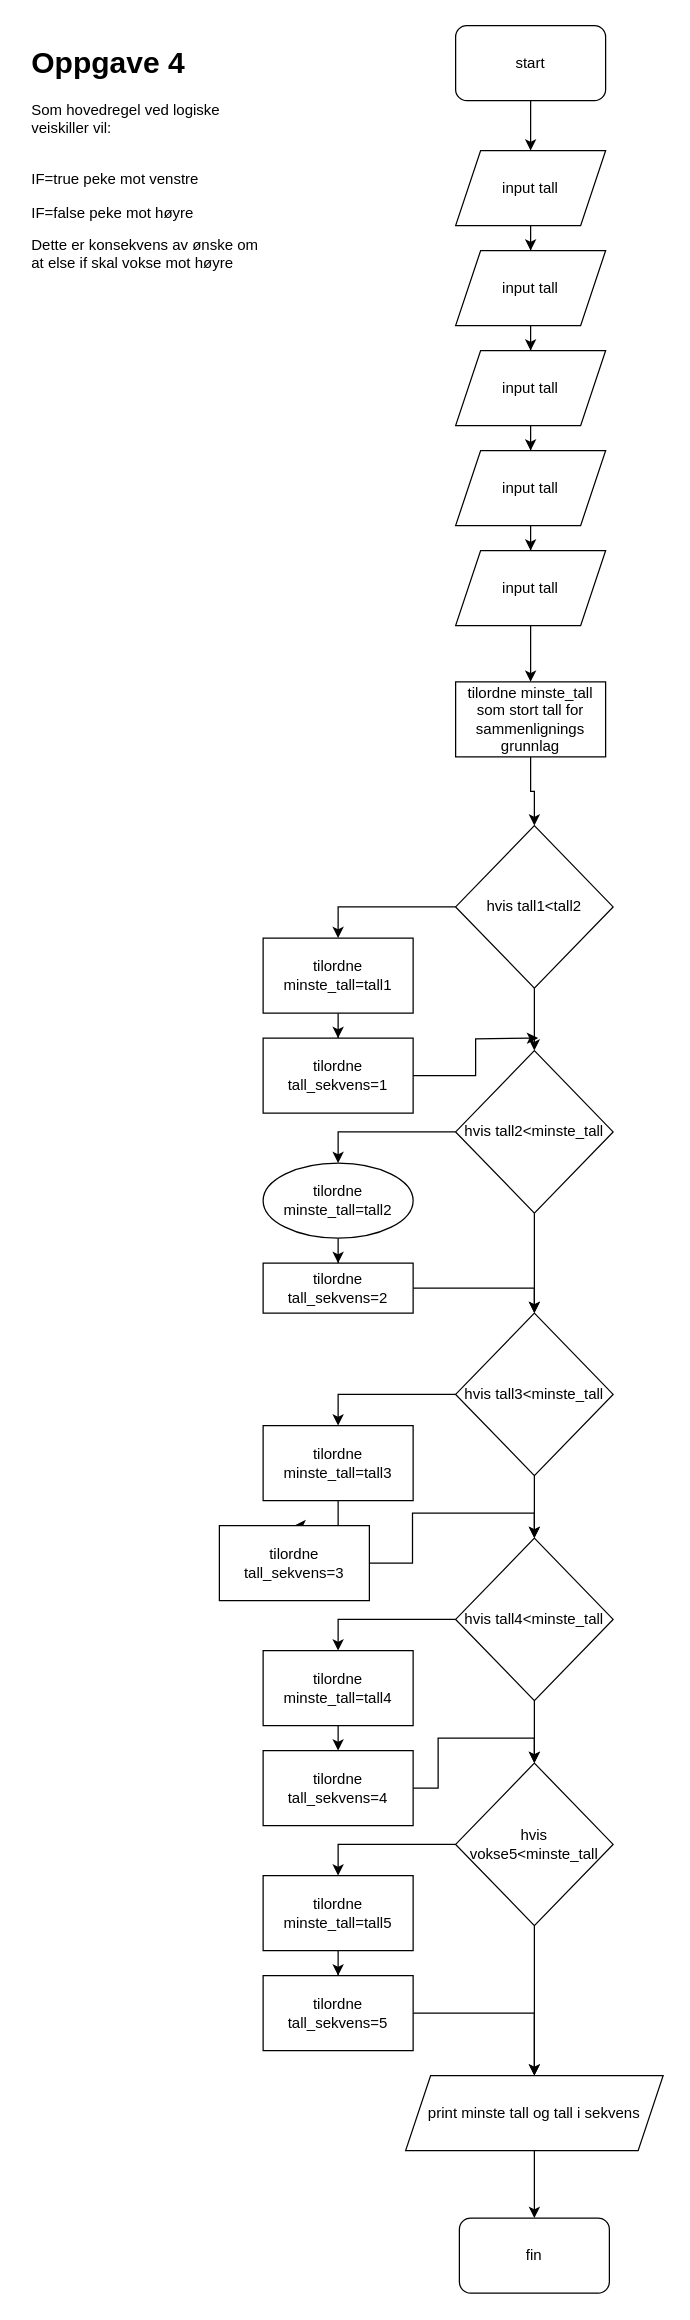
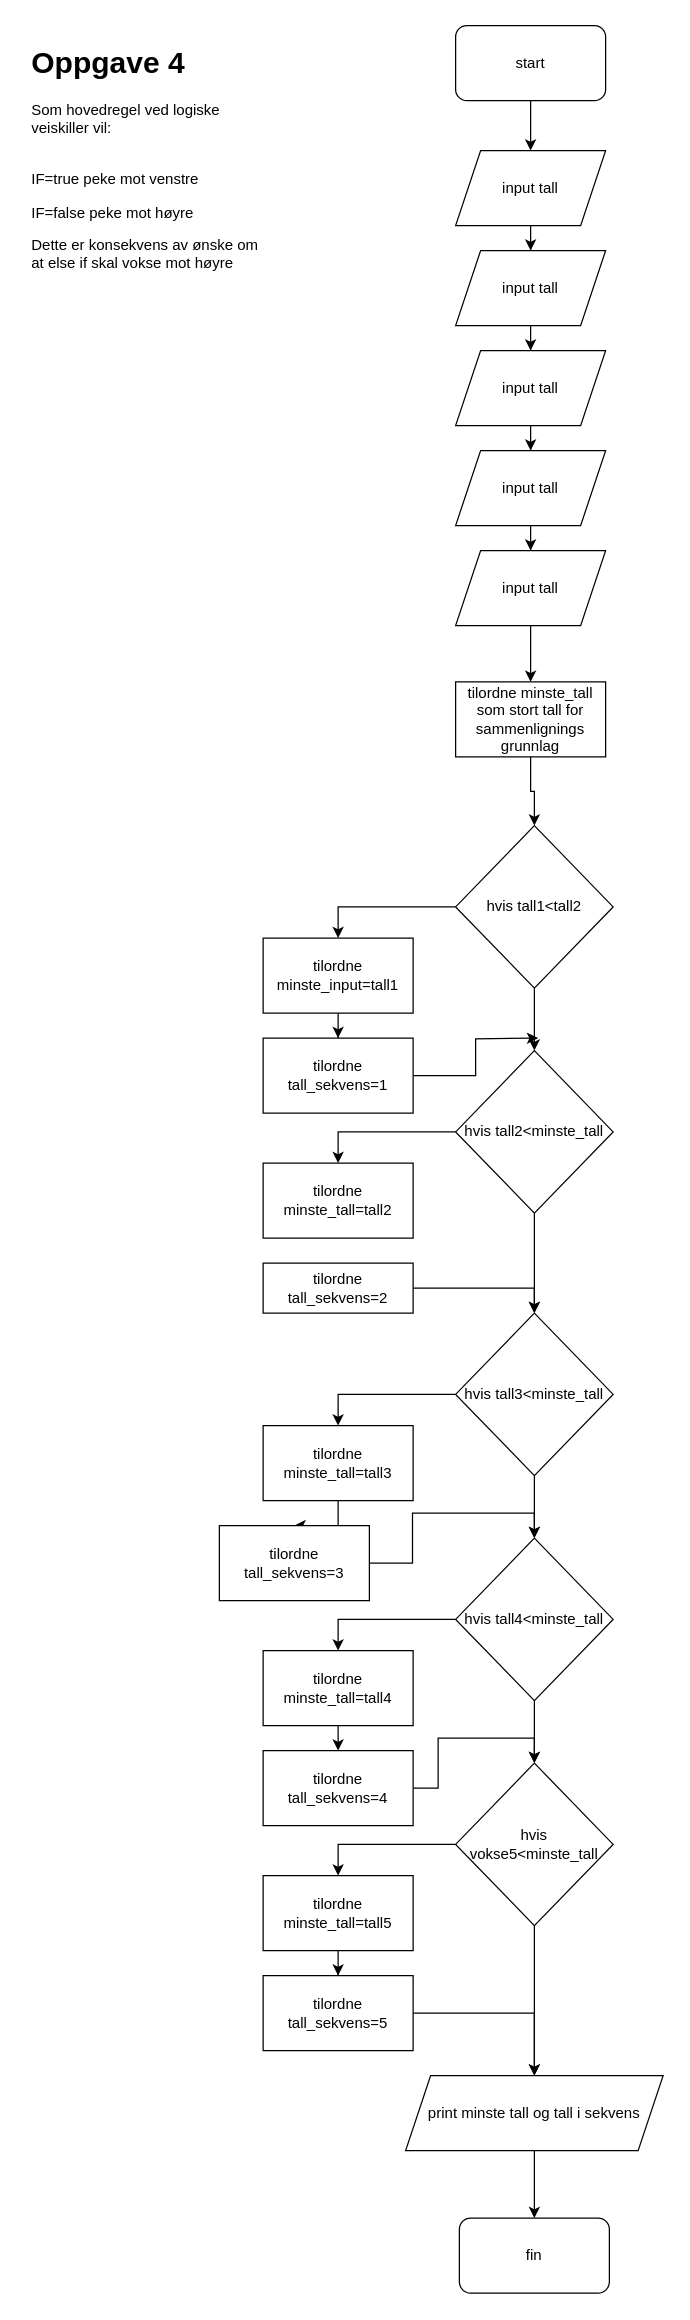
node "tilordne minste_tall=tall1": label "tilordne minste_tall=tall1" -> "tilordne minste_input=tall1"
node "tilordne minste_tall=tall2": shape ellipse -> rectangle
edge "tilordne minste_tall=tall2" -> "tilordne tall_sekvens=2": removed
